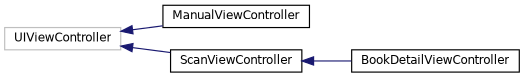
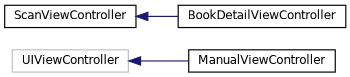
edge "ScanViewController" -> "UIViewController": removed
